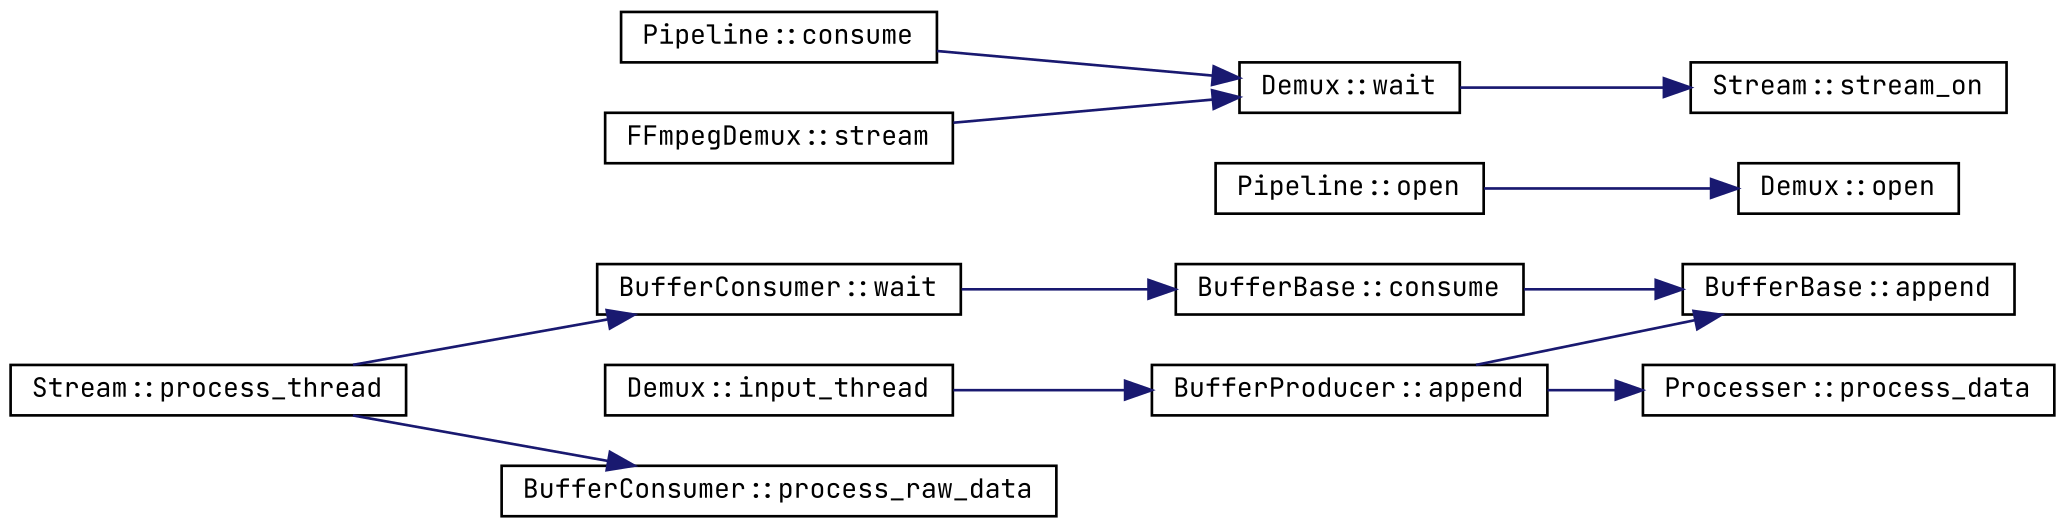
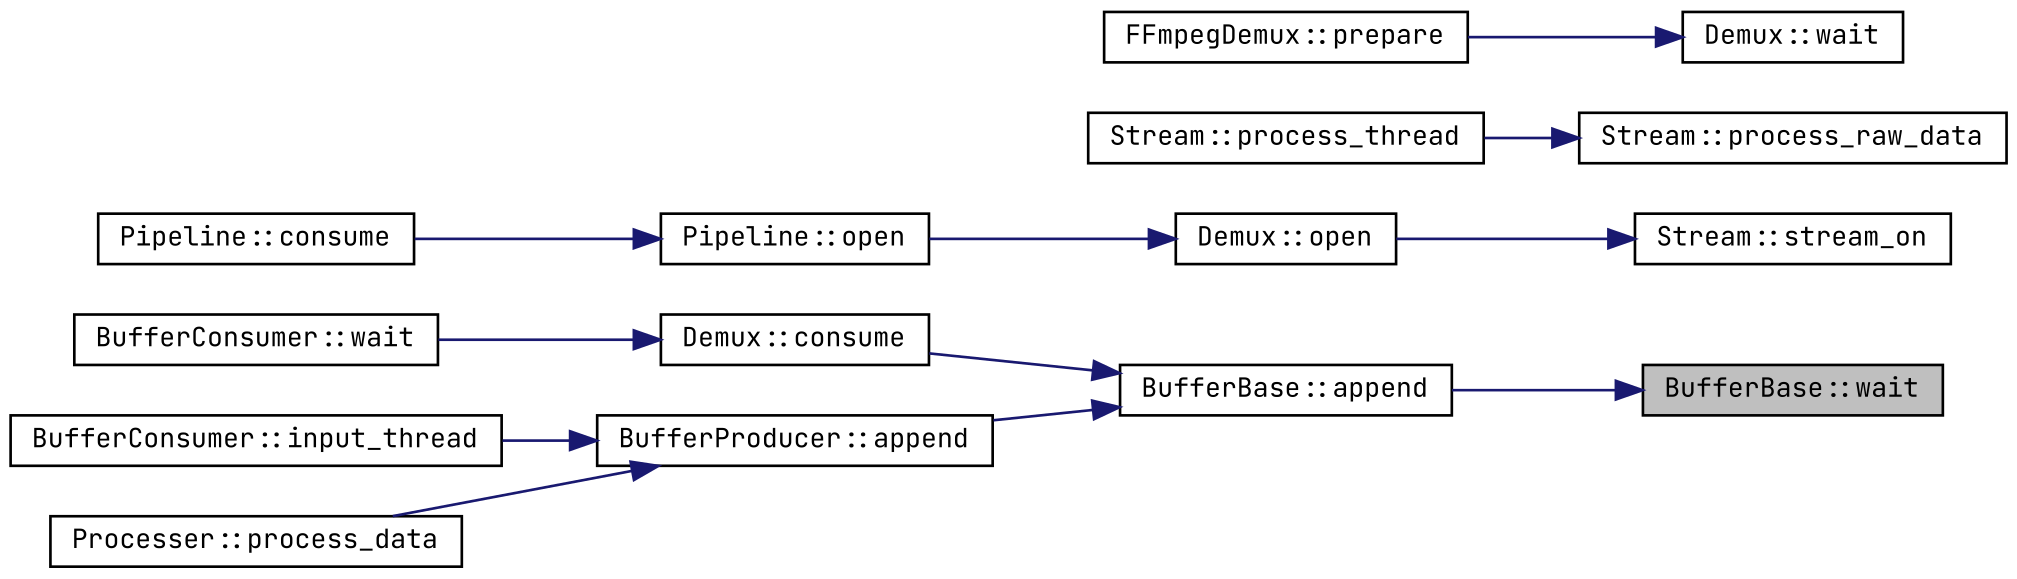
edge "Pipeline::consume" -> "Demux::wait": now "Pipeline::consume" -> "Pipeline::open"
edge "Demux::wait" -> "Stream::stream_on": now "Demux::open" -> "Stream::stream_on"
node "FFmpegDemux::stream": label "FFmpegDemux::stream" -> "FFmpegDemux::prepare"
node "BufferBase::consume": label "BufferBase::consume" -> "Demux::consume"
edge "Stream::process_thread" -> "BufferConsumer::wait": removed
node "Demux::input_thread": label "Demux::input_thread" -> "BufferConsumer::input_thread"
edge "BufferProducer::append" -> "Processer::process_data": reversed
node "BufferBase::wait": added
node "BufferConsumer::process_raw_data": label "BufferConsumer::process_raw_data" -> "Stream::process_raw_data"
